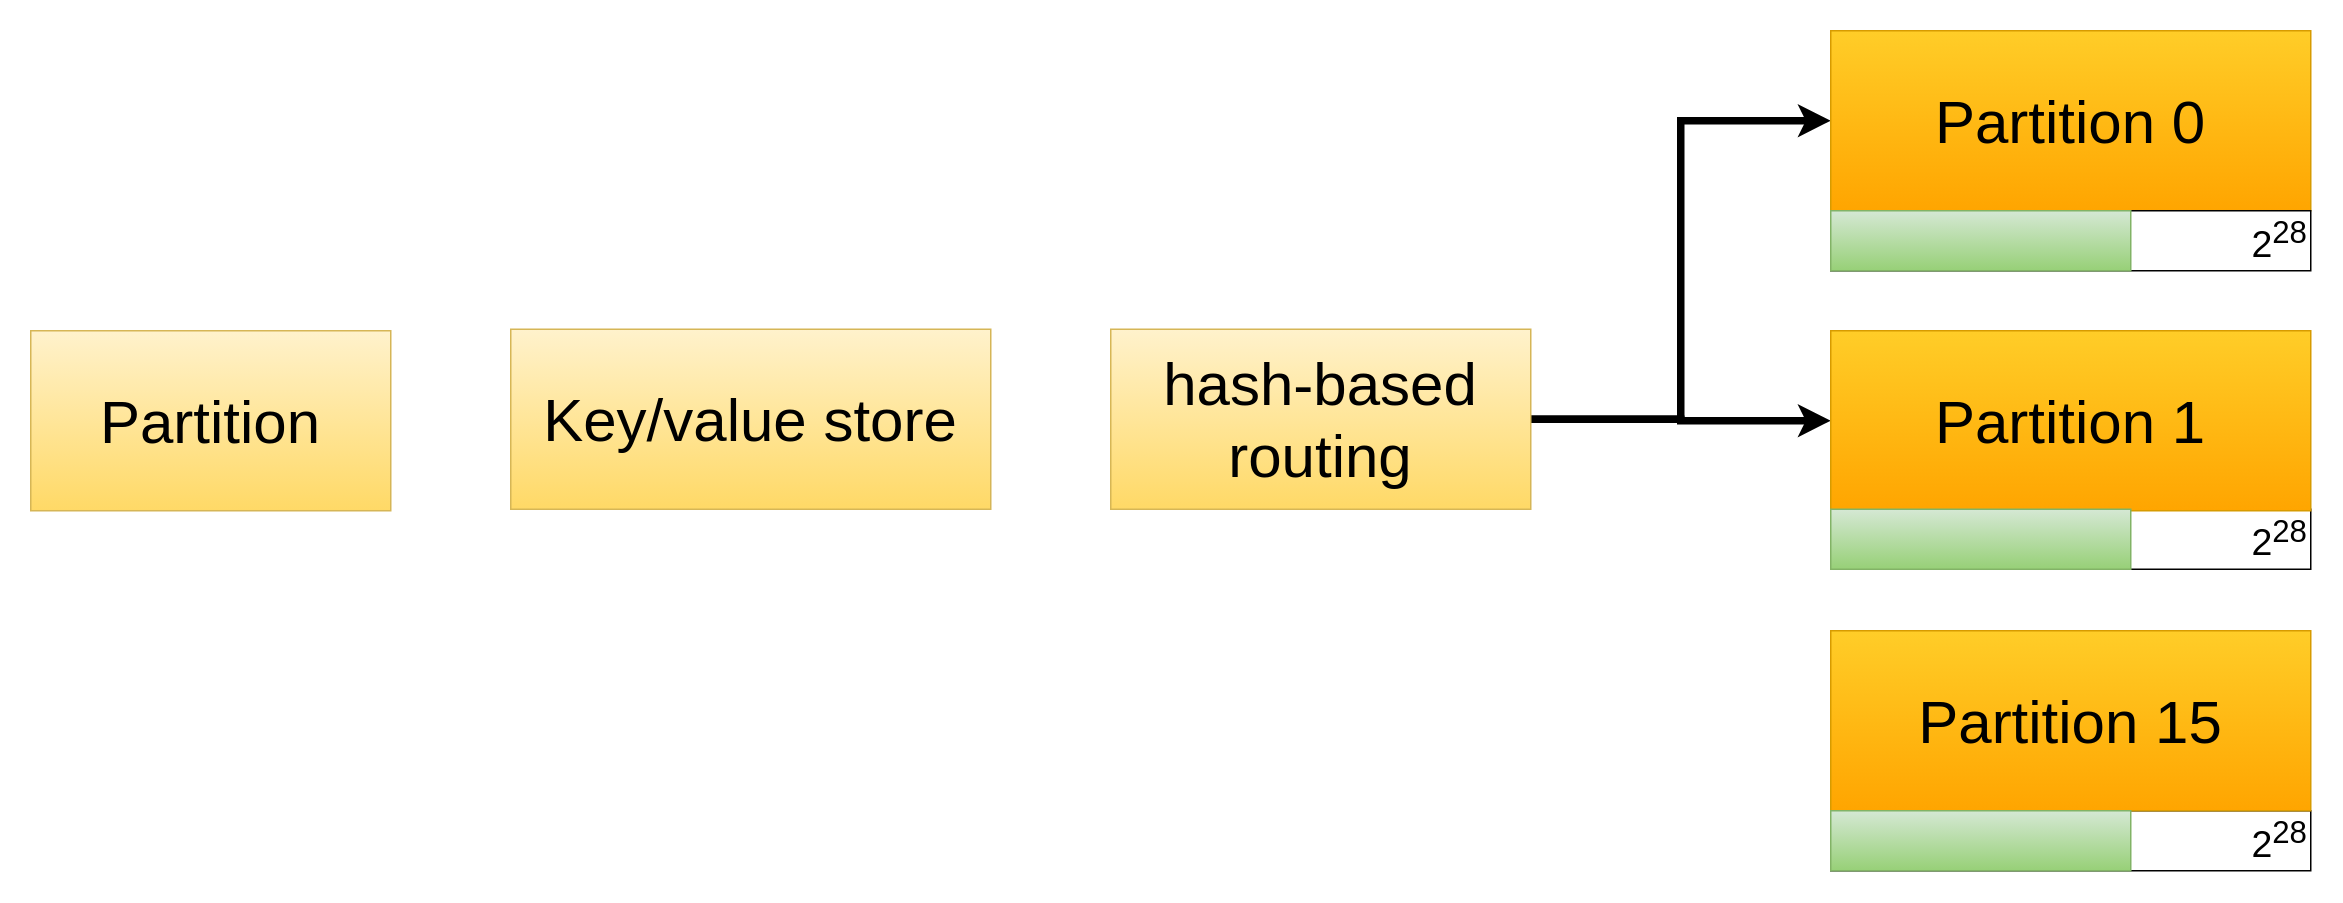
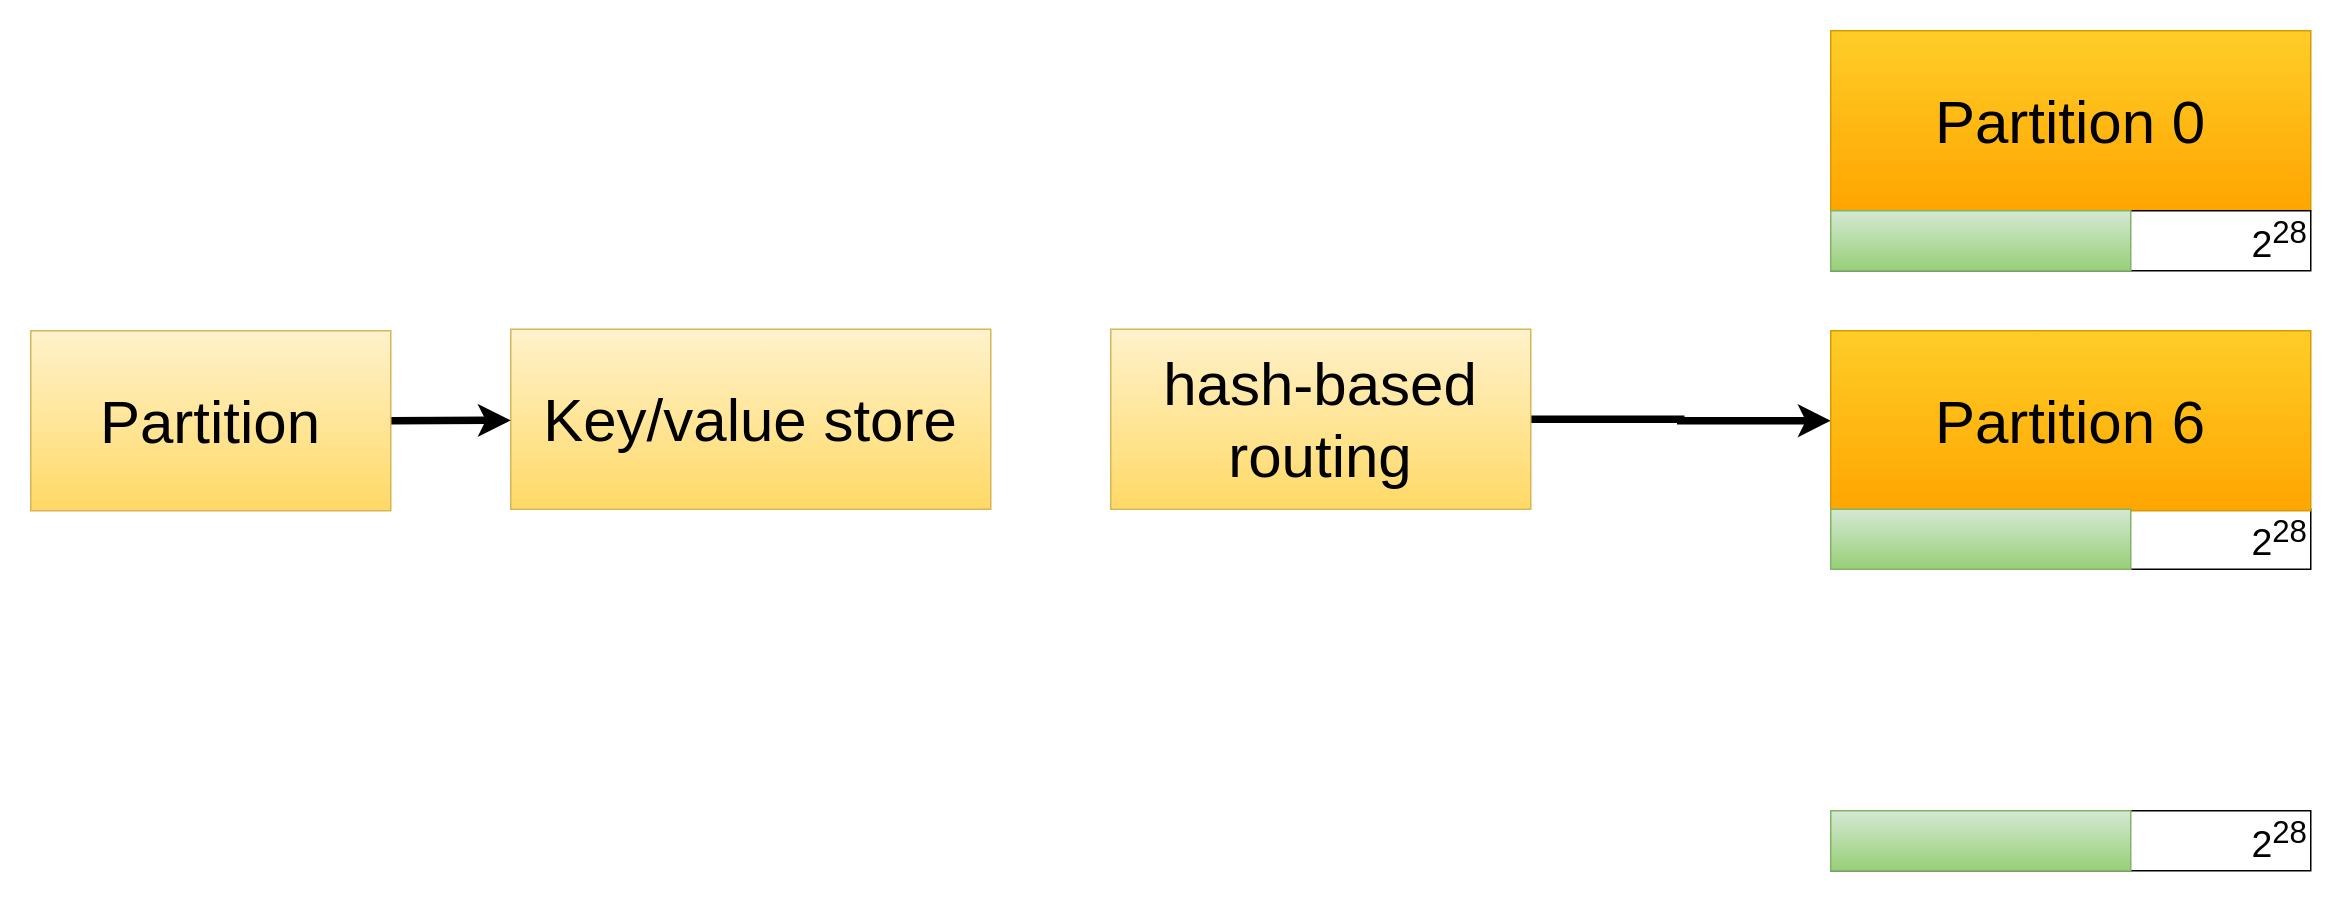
edge "hash-based routing" -> "Partition 0": removed
edge "Partition" -> "Key/value store": added
node "Partition 1": label "Partition 1" -> "Partition 6"
node "Partition 15": removed
